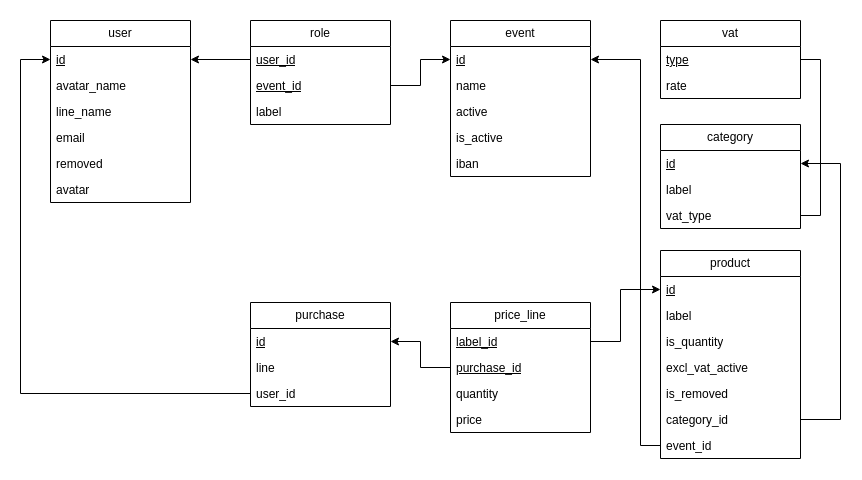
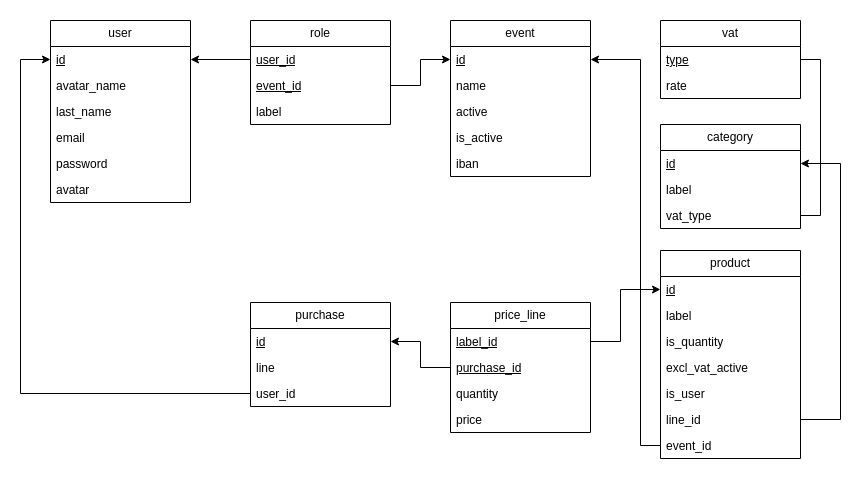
node "line_name": label "line_name" -> "last_name"
node "removed": label "removed" -> "password"
node "is_removed": label "is_removed" -> "is_user"
node "category_id": label "category_id" -> "line_id"
